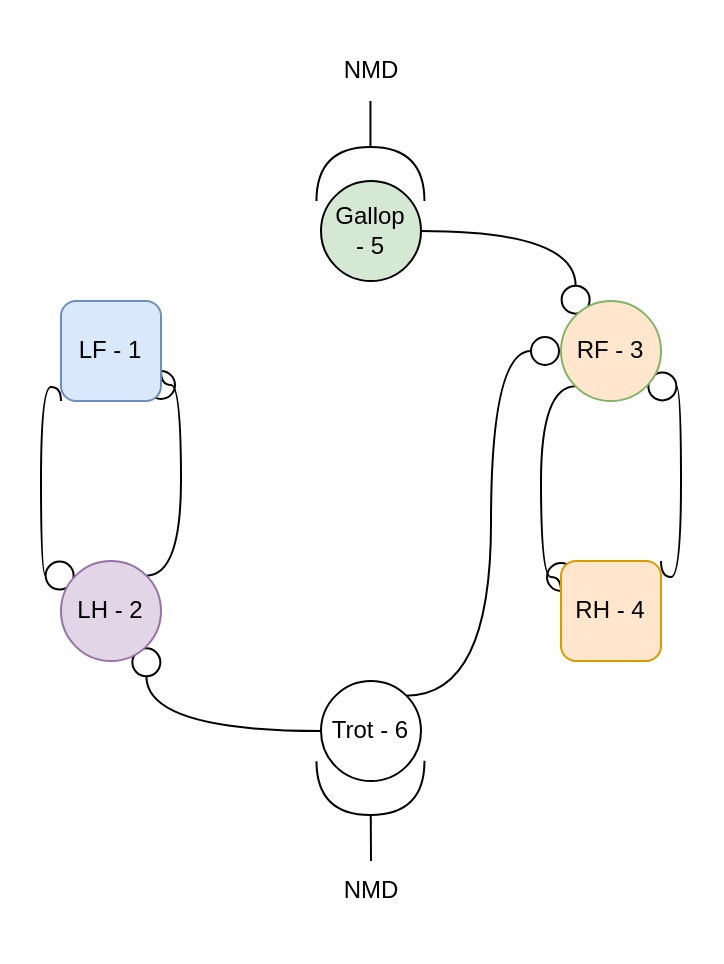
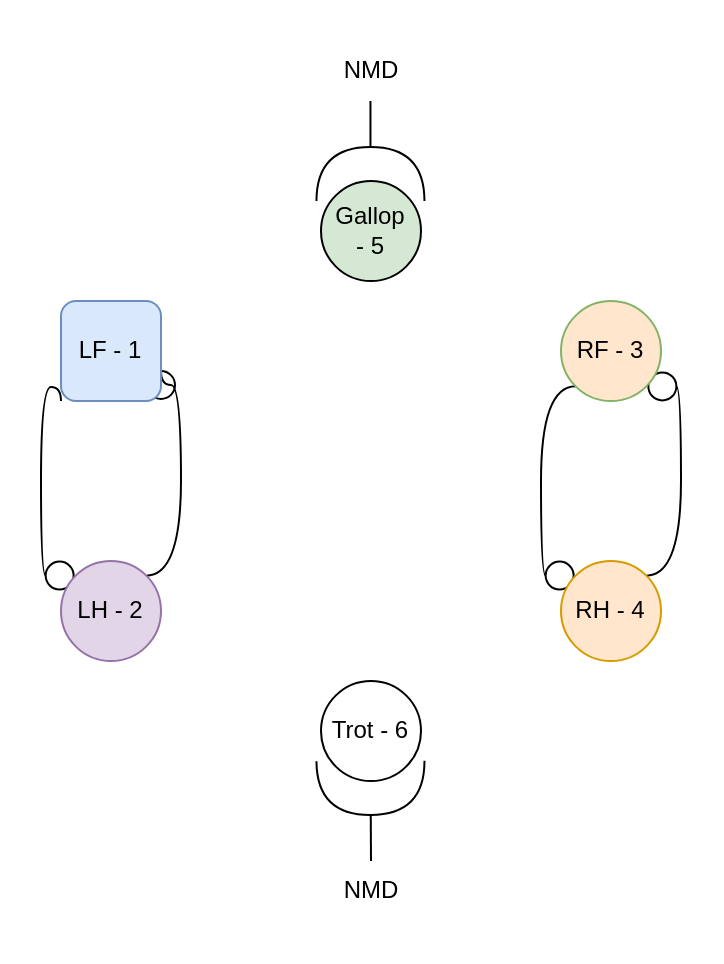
edge "Gallop - 5" -> "RF - 3": removed
edge "Trot - 6" -> "RF - 3": removed
node "RH - 4": shape rounded rectangle -> ellipse
edge "Trot - 6" -> "LH - 2": removed
